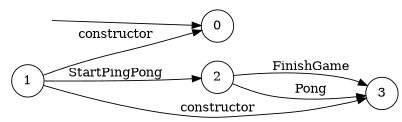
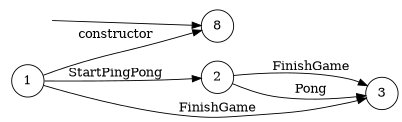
node "0": label "0" -> "8"
edge "1" -> "3": label "constructor" -> "FinishGame"
